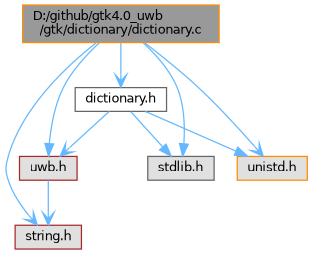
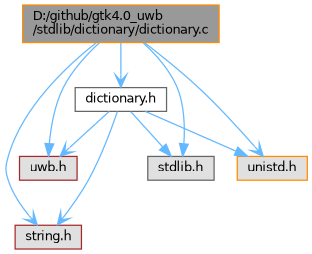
node "D:/github/gtk4.0_uwb /gtk/dictionary/dictionary.c": label "D:/github/gtk4.0_uwb /gtk/dictionary/dictionary.c" -> "D:/github/gtk4.0_uwb /stdlib/dictionary/dictionary.c"
edge "uwb.h" -> "string.h": now "dictionary.h" -> "string.h"
